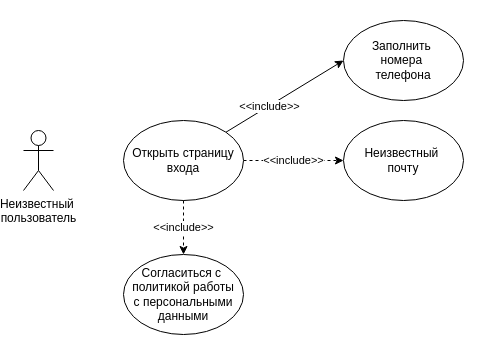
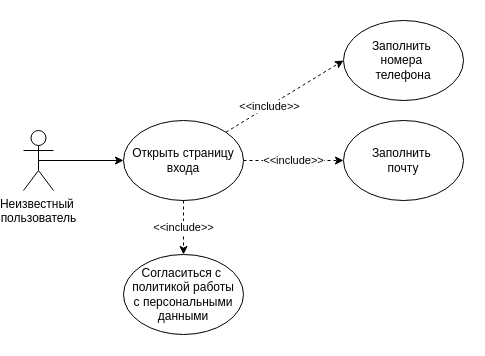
edge "Открыть страницу входа" -> "Заполнить номера телефона": style solid -> dashed
edge "Неизвестный пользователь" -> "Открыть страницу входа": added
node "Неизвестный почту": label "Неизвестный почту" -> "Заполнить почту"
